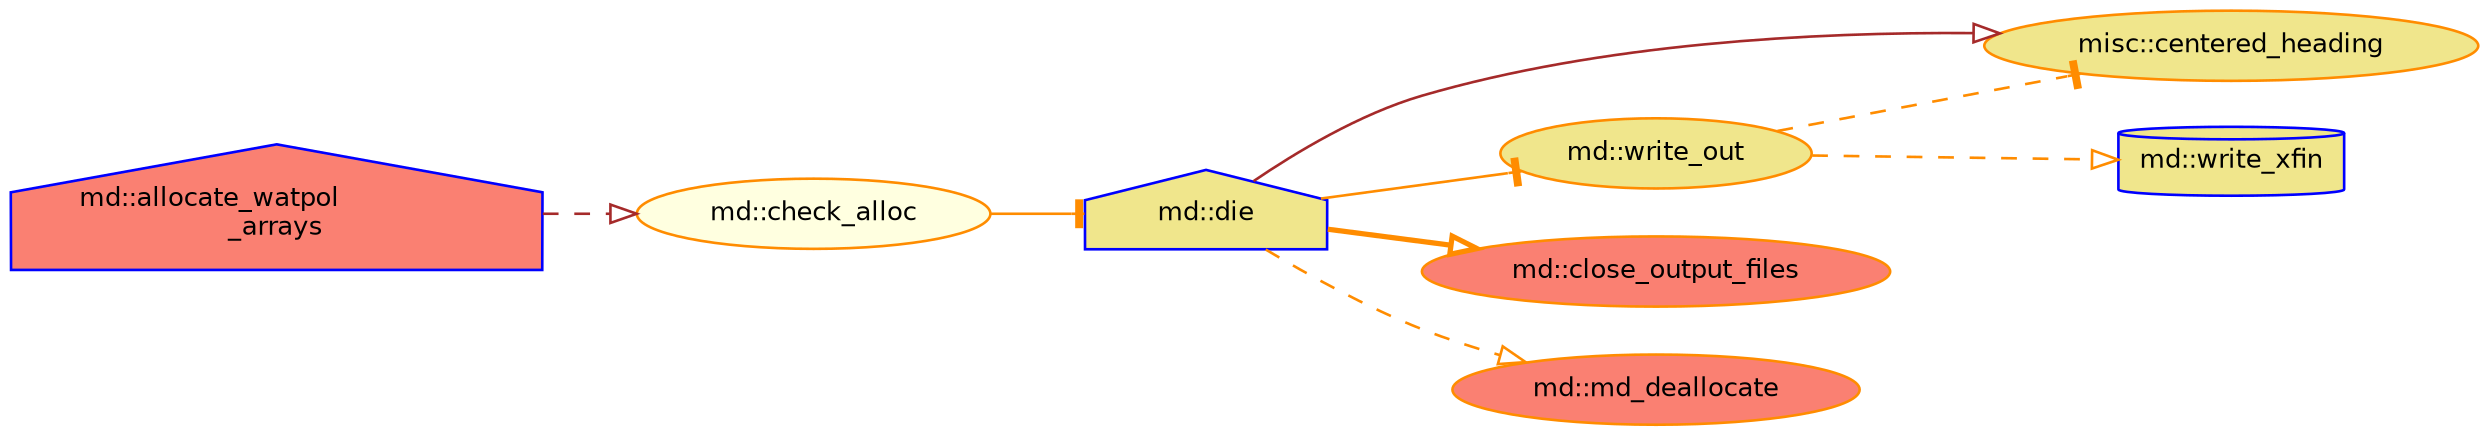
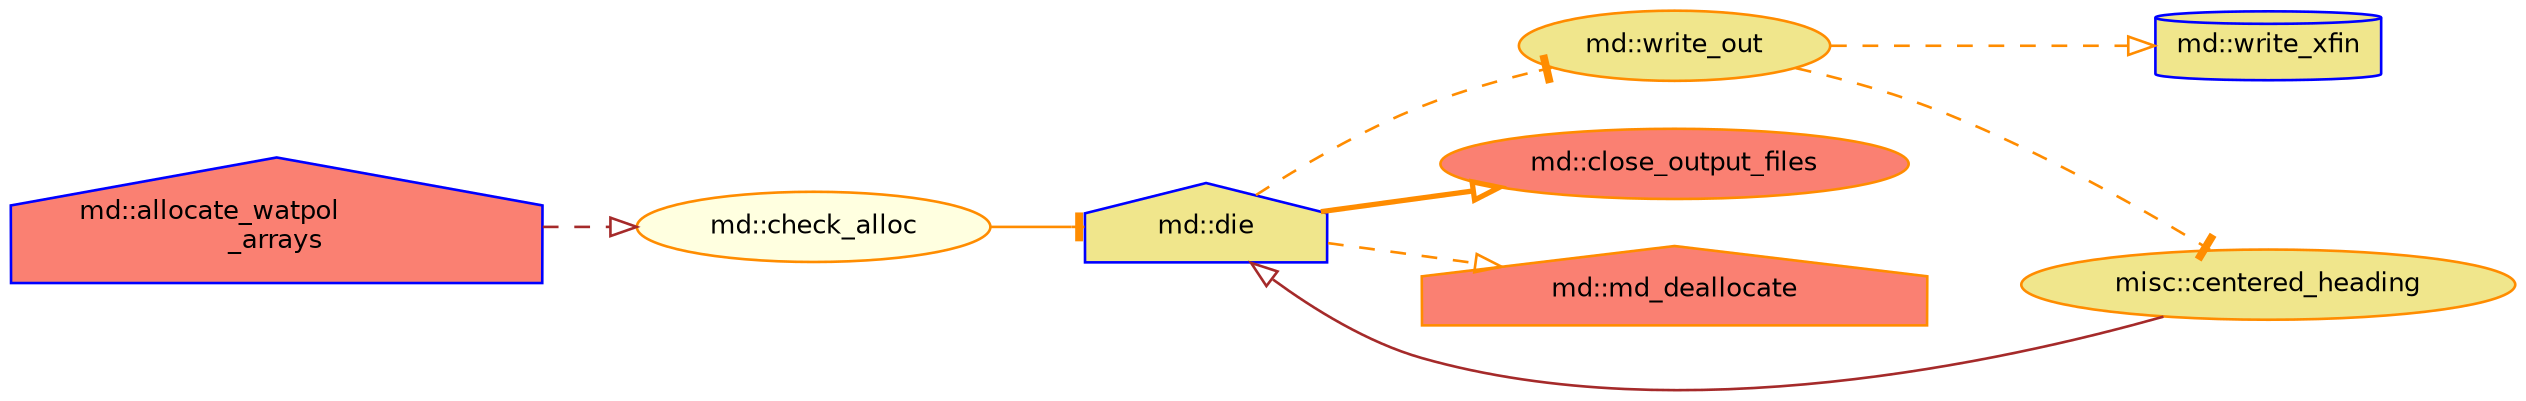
edge "md::die" -> "misc::centered_heading": reversed
edge "md::die" -> "md::write_out": style solid -> dashed
node "md::md_deallocate": shape ellipse -> house
